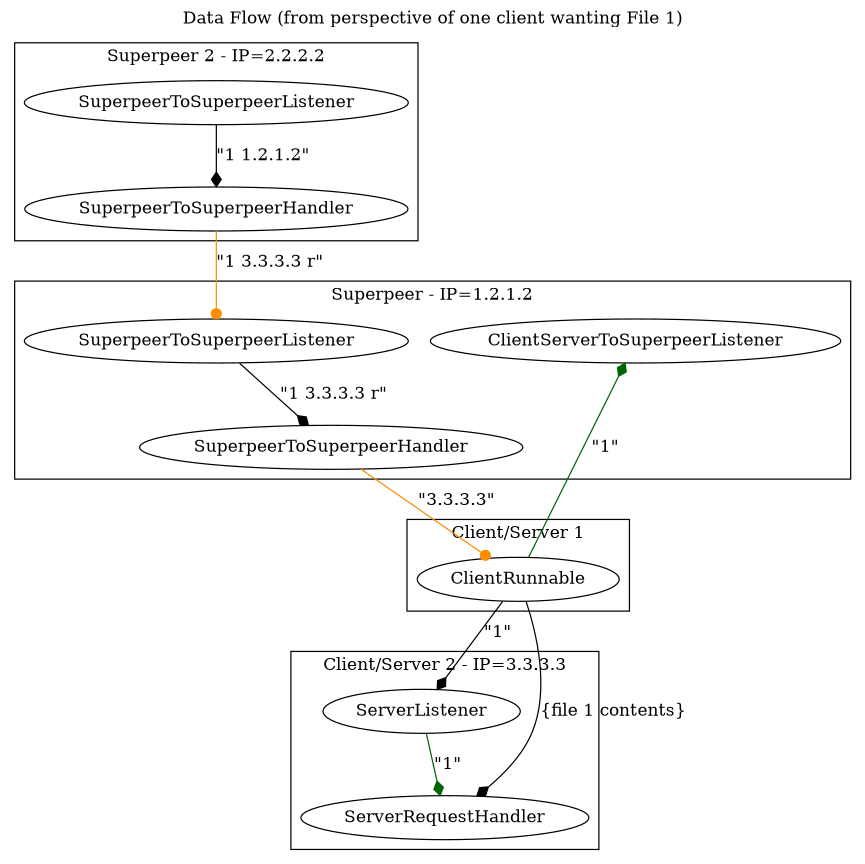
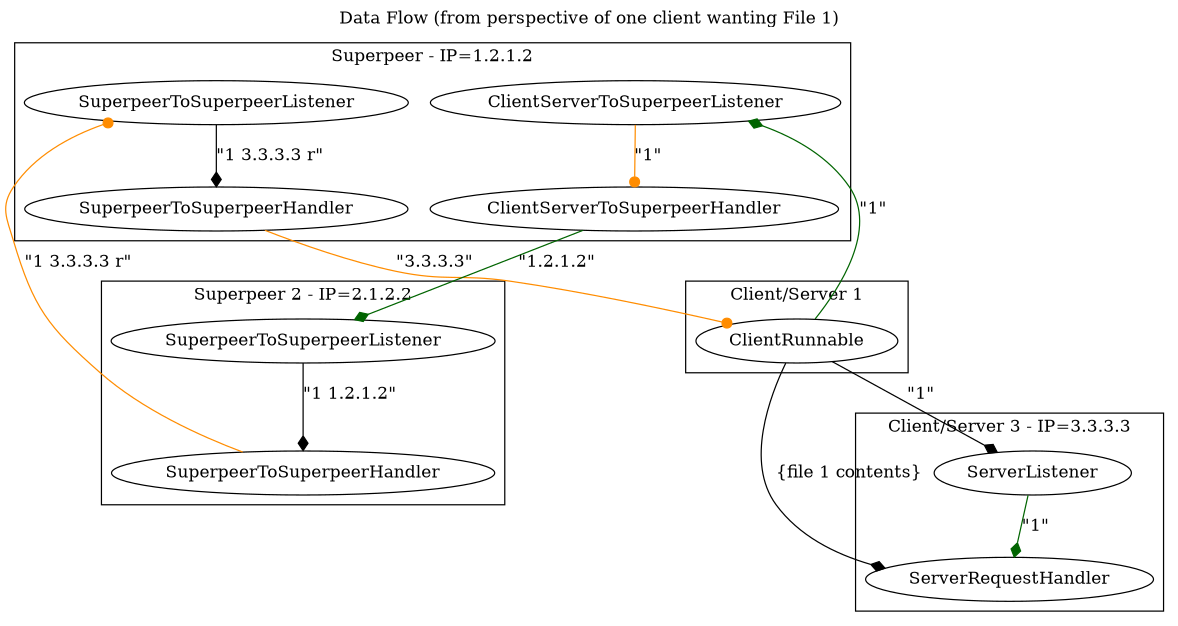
cluster "Superpeer 2 - IP=2.2.2.2": label "Superpeer 2 - IP=2.2.2.2" -> "Superpeer 2 - IP=2.1.2.2"
node "ClientServerToSuperpeerHandler": added
cluster "Client/Server 2 - IP=3.3.3.3": label "Client/Server 2 - IP=3.3.3.3" -> "Client/Server 3 - IP=3.3.3.3"
